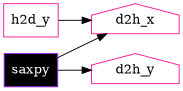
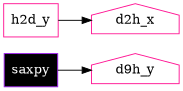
edge "saxpy" -> "d2h_x": removed
node "d2h_y": label "d2h_y" -> "d9h_y"
